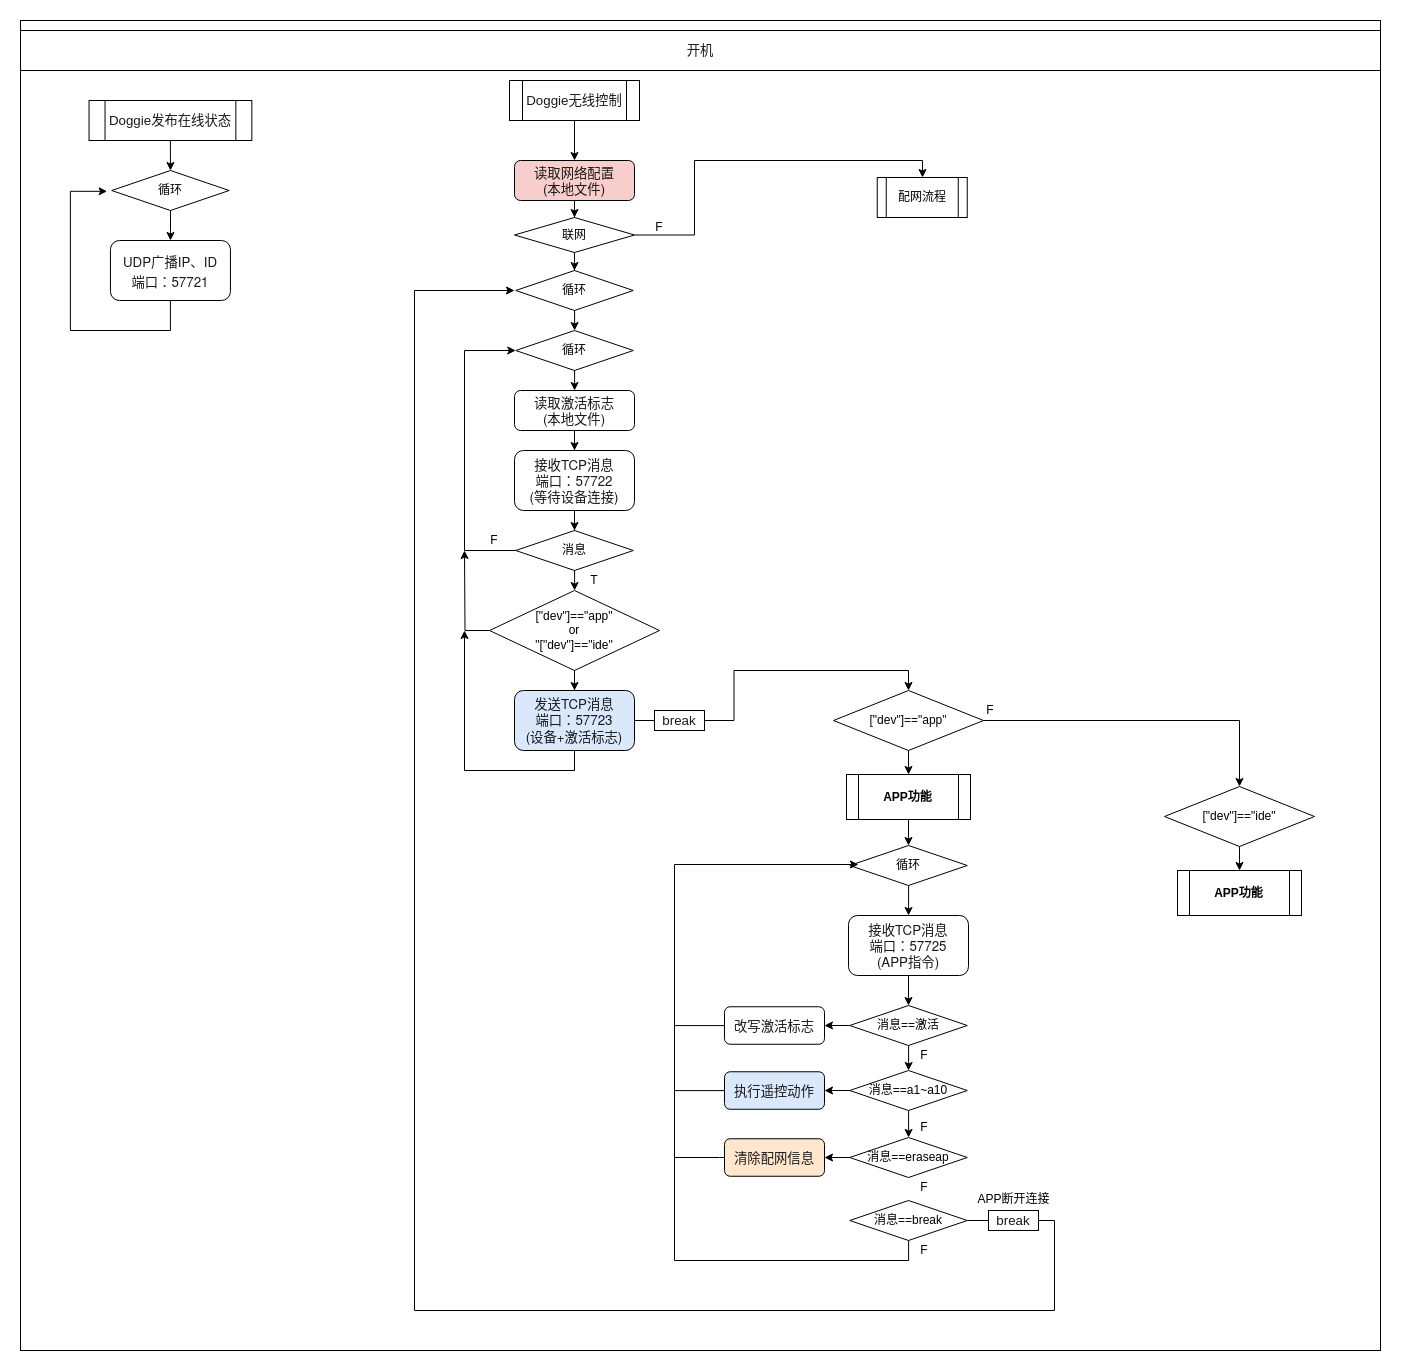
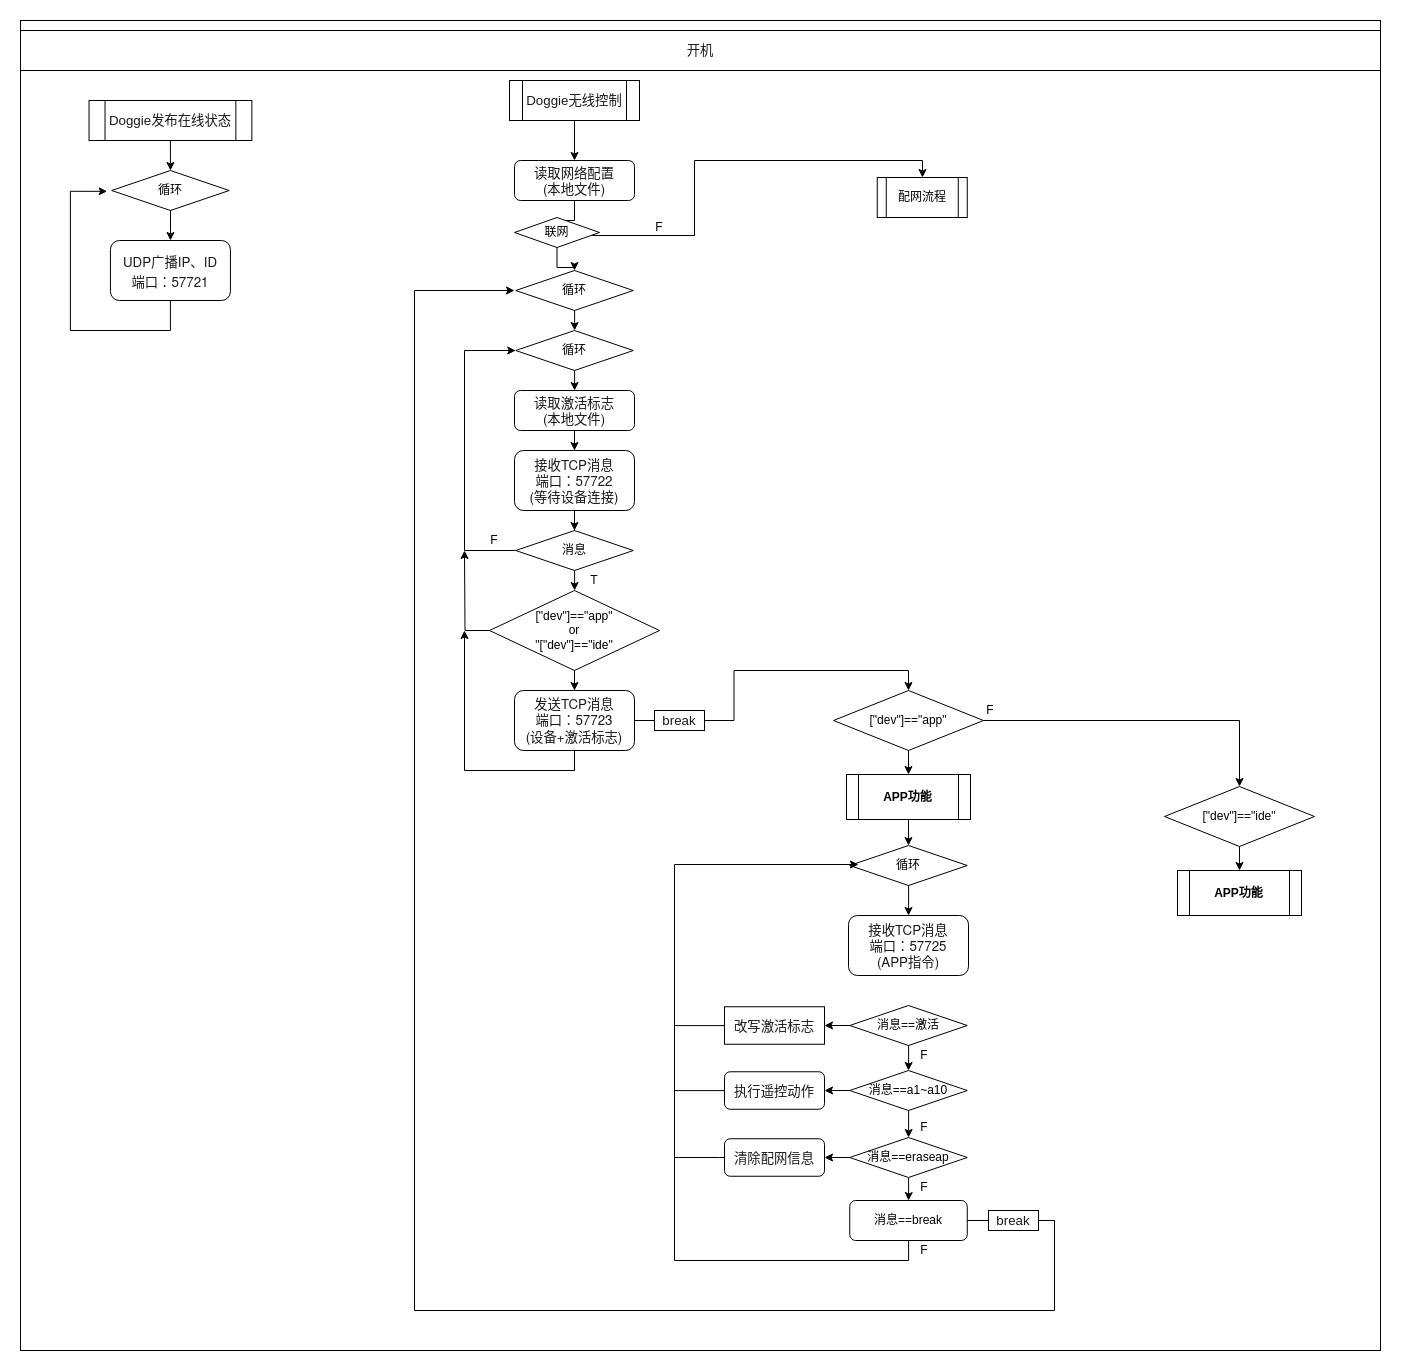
node "读取网络配置 (本地文件)": fillcolor #f8cecc -> #ffffff
node "联网": size 120x35 -> 85x30
node "发送TCP消息 端口：57723(设备+激活标志)": fillcolor #dae8fc -> #ffffff
edge "接收TCP消息 端口：57725 (APP指令)" -> "消息==激活": removed
node "改写激活标志": shape rounded rectangle -> rectangle
node "执行遥控动作": fillcolor #dae8fc -> #ffffff
node "清除配网信息": fillcolor #ffe6cc -> #ffffff
edge "消息==eraseap" -> "消息==break": added
node "APP断开连接": removed
node "消息==break": shape diamond -> rounded rectangle
